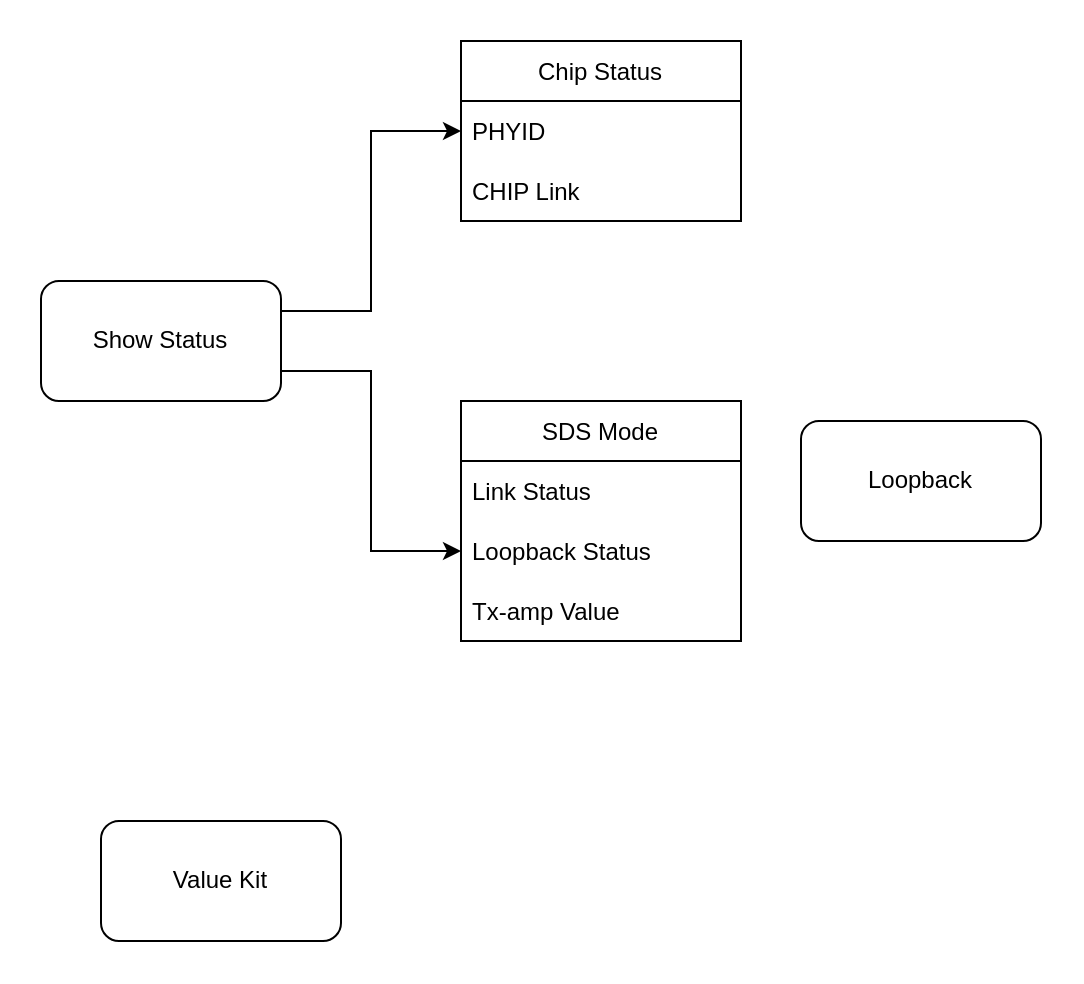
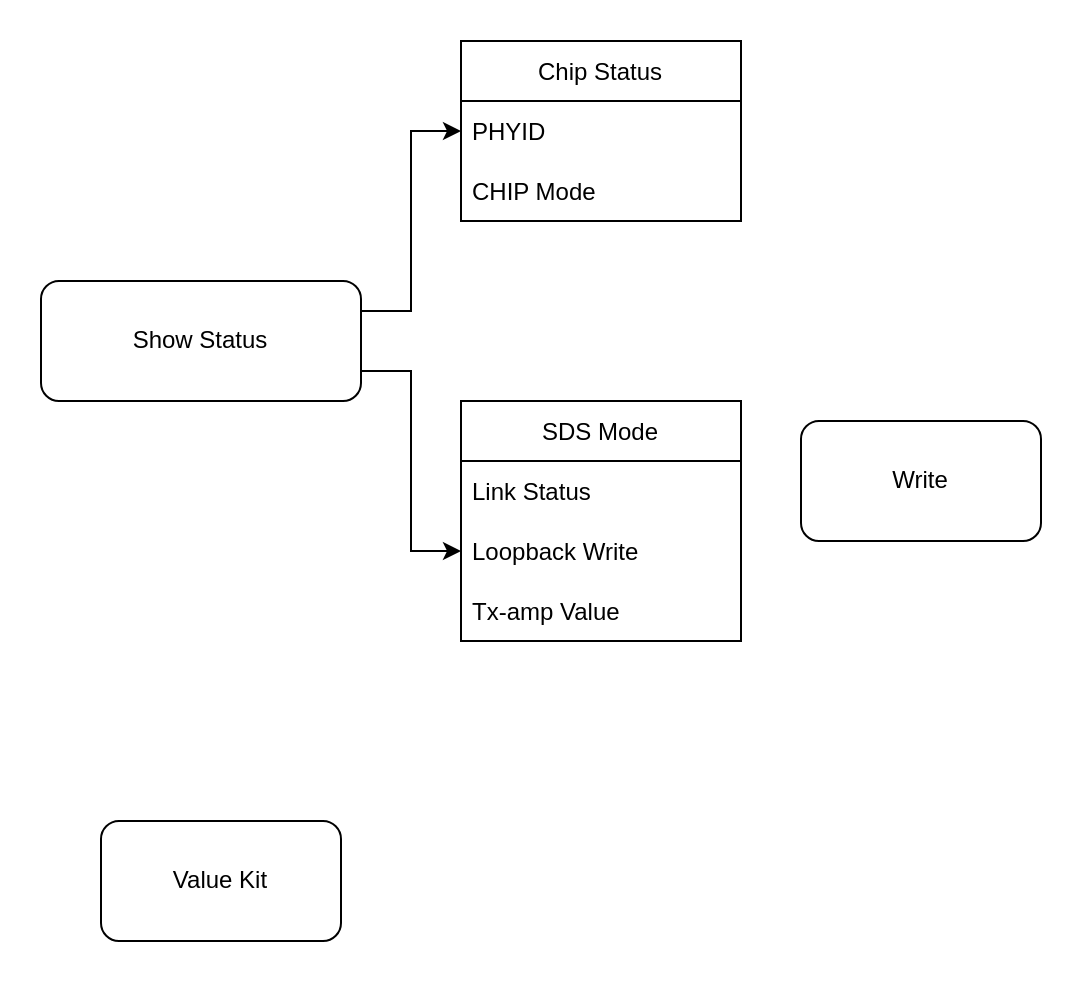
node "CHIP Link": label "CHIP Link" -> "CHIP Mode"
node "Show Status": size 240x120 -> 320x120
node "Loopback": label "Loopback" -> "Write"
node "Loopback Status": label "Loopback Status" -> "Loopback Write"
